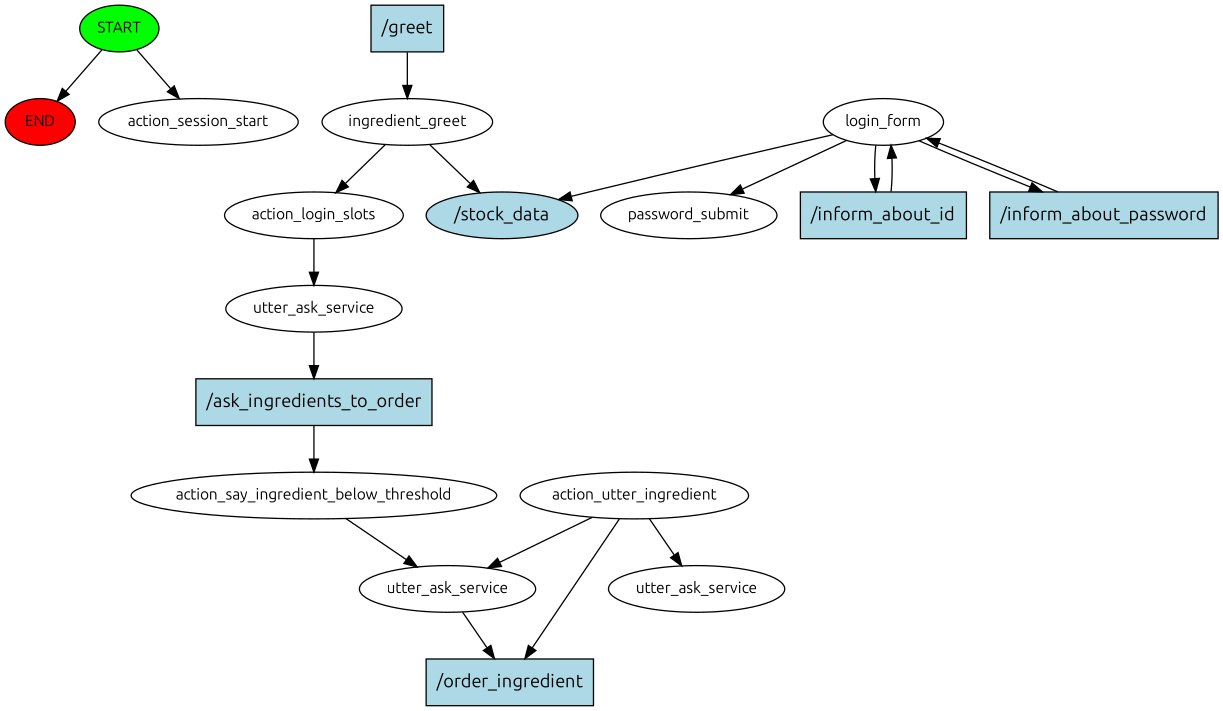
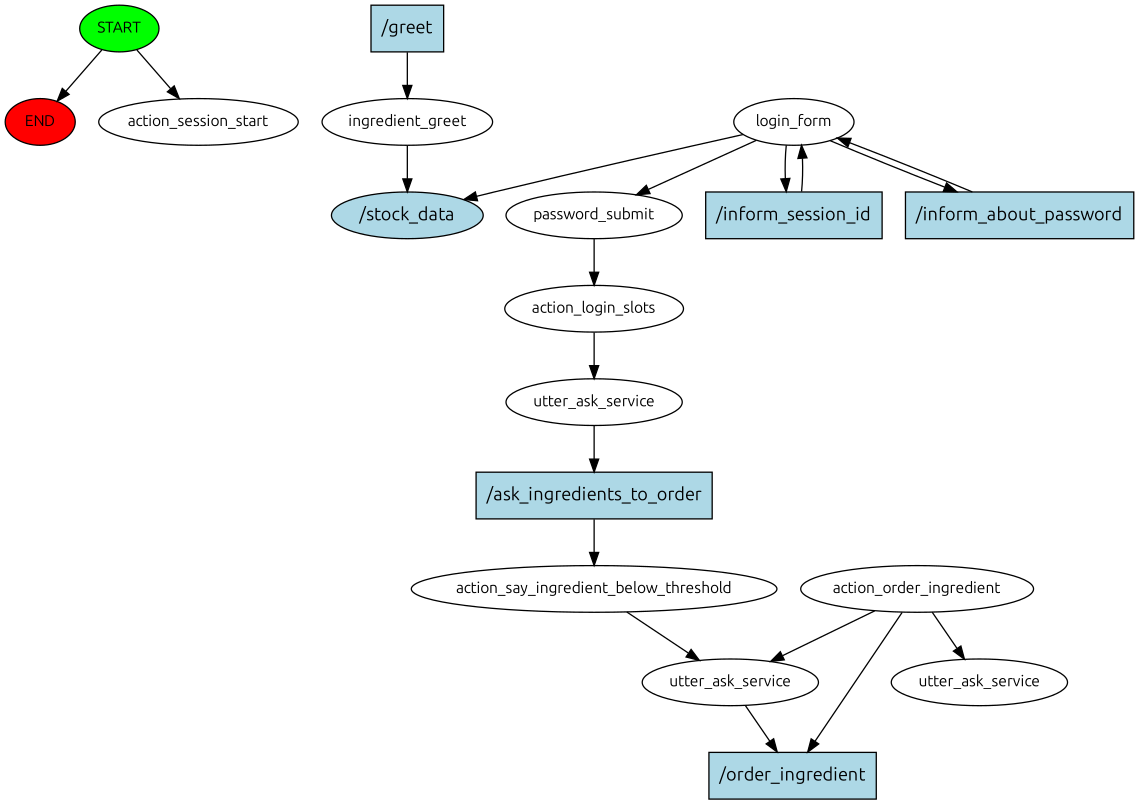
edge "ingredient_greet" -> "action_login_slots": now "password_submit" -> "action_login_slots"
node "/inform_about_id": label "/inform_about_id" -> "/inform_session_id"
node "action_utter_ingredient": label "action_utter_ingredient" -> "action_order_ingredient"
